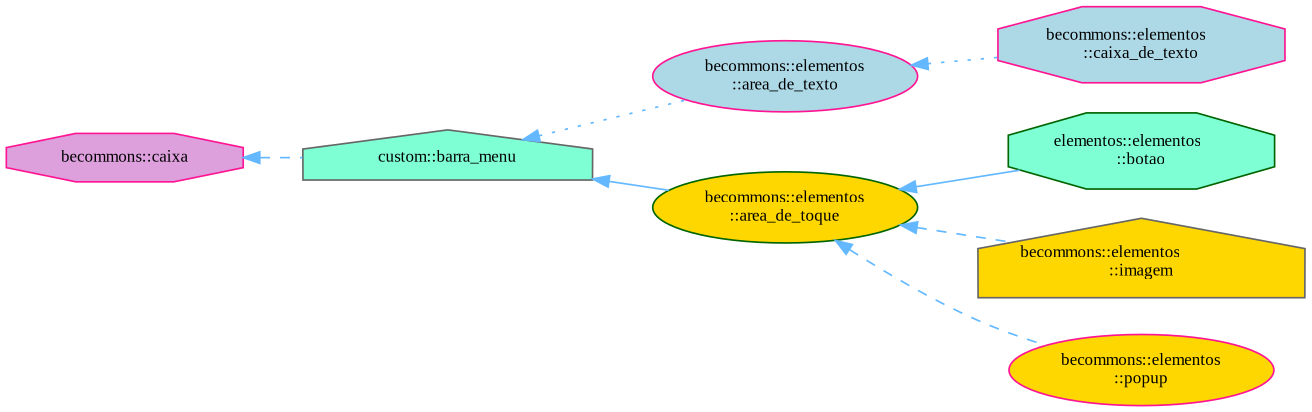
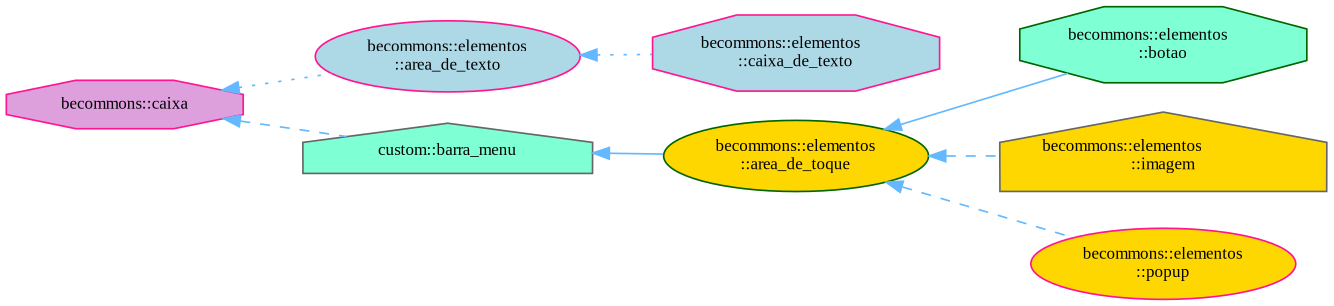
edge "becommons::elementos ::area_de_texto" -> "custom::barra_menu": now "becommons::elementos ::area_de_texto" -> "becommons::caixa"
node "elementos::elementos ::botao": label "elementos::elementos ::botao" -> "becommons::elementos ::botao"
